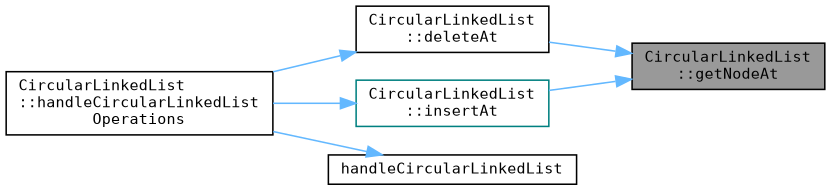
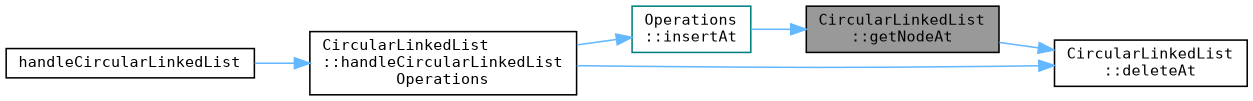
edge "CircularLinkedList ::deleteAt" -> "CircularLinkedList ::getNodeAt": reversed
node "CircularLinkedList ::insertAt": label "CircularLinkedList ::insertAt" -> "Operations ::insertAt"
edge "CircularLinkedList ::handleCircularLinkedList Operations" -> "handleCircularLinkedList": reversed
